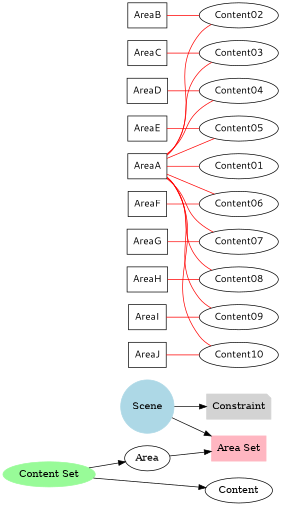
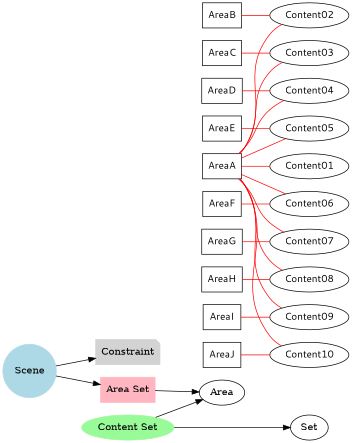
edge "Area" -> "Area Set": reversed
node "Content": label "Content" -> "Set"
